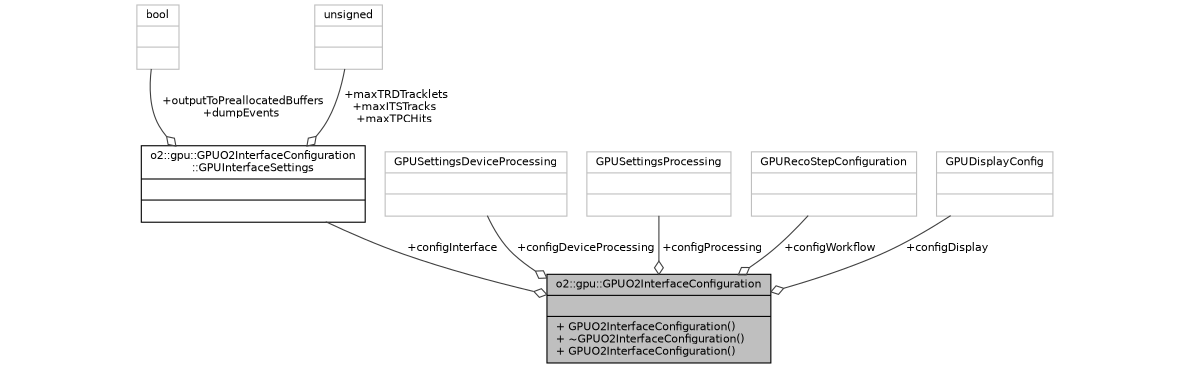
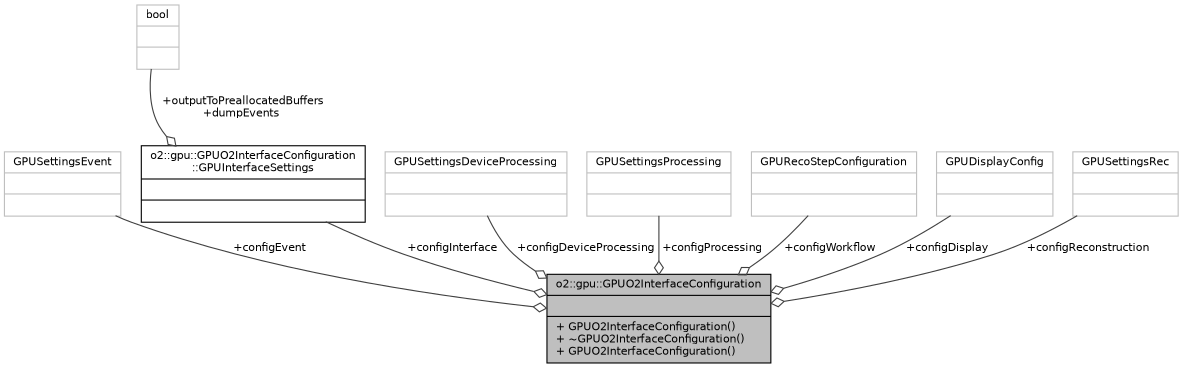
node "unsigned": removed
node "GPUSettingsEvent": added
node "GPUSettingsRec": added
